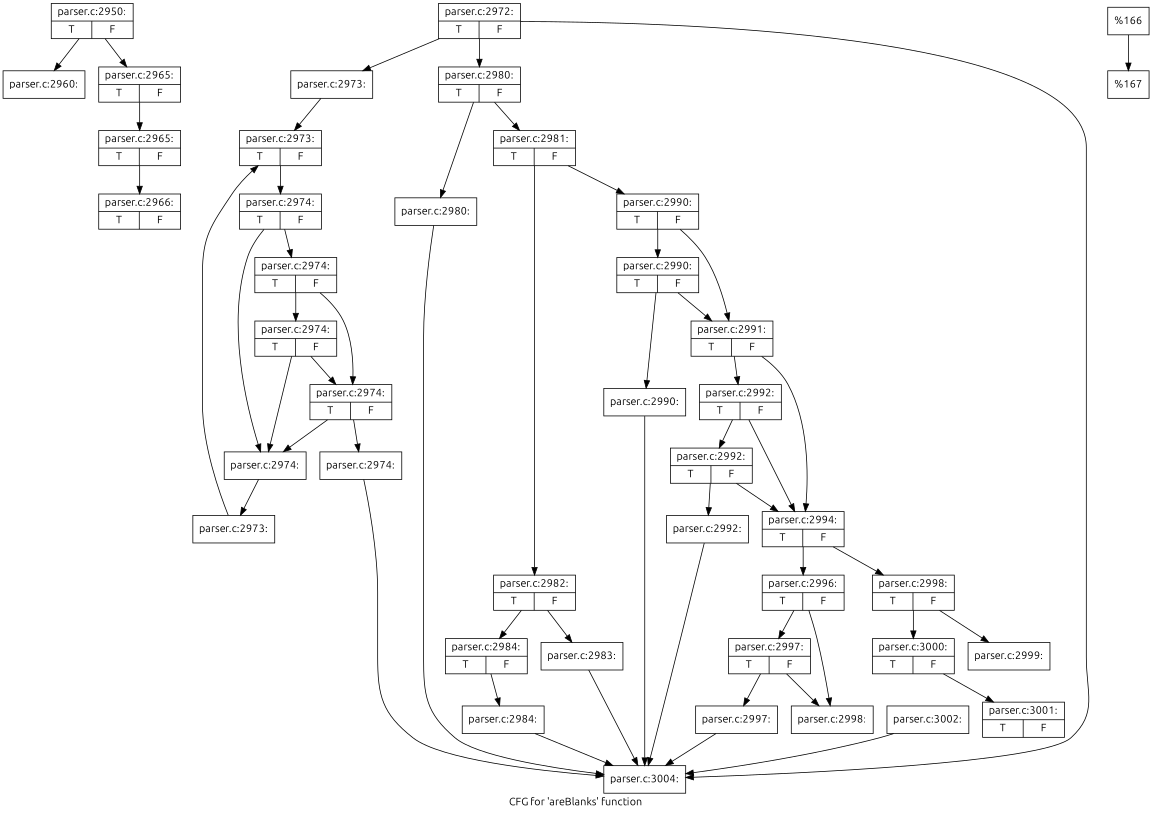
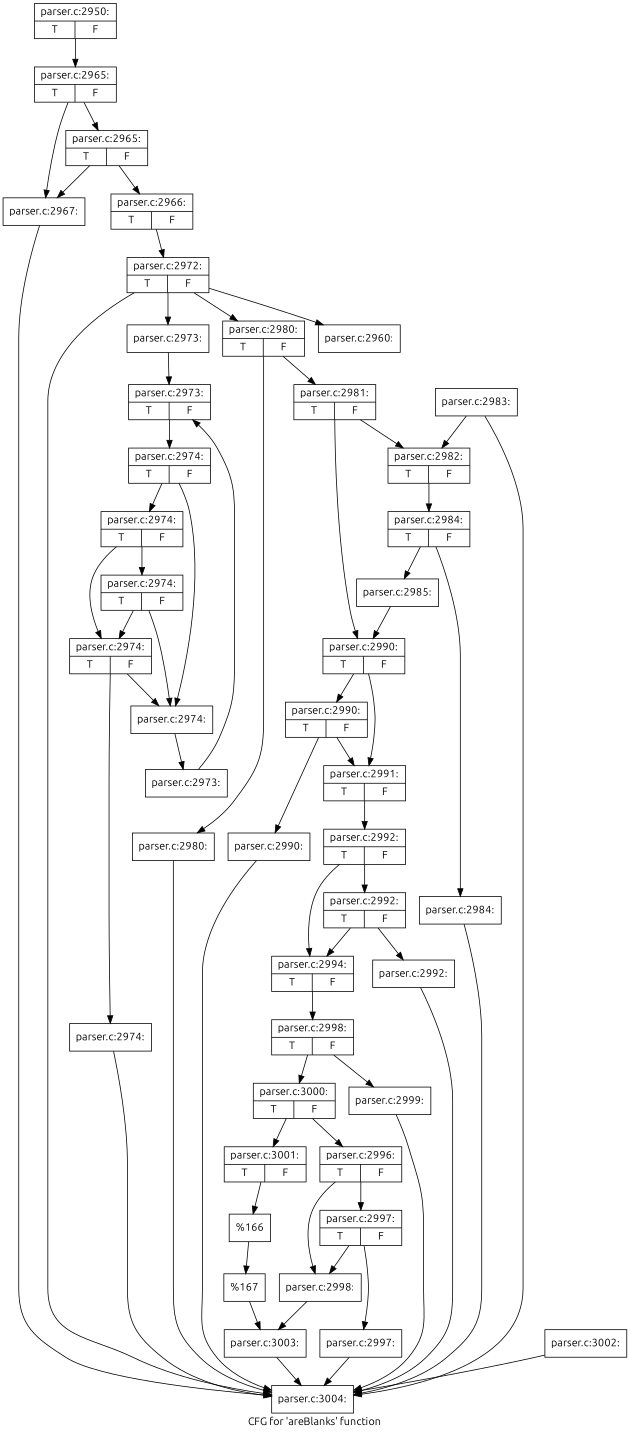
edge "parser.c:2950:" -> "parser.c:2960:": now "parser.c:2972:" -> "parser.c:2960:"
node "parser.c:2967:": added
edge "parser.c:2966:" -> "parser.c:2972:": added
edge "parser.c:2991:" -> "parser.c:2994:": removed
edge "parser.c:2994:" -> "parser.c:2996:": now "parser.c:3000:" -> "parser.c:2996:"
node "parser.c:2985:": added
edge "parser.c:2982:" -> "parser.c:2983:": reversed
edge "parser.c:3001:" -> "%166": added
edge "parser.c:2999:" -> "parser.c:3004:": added
node "parser.c:3003:": added
